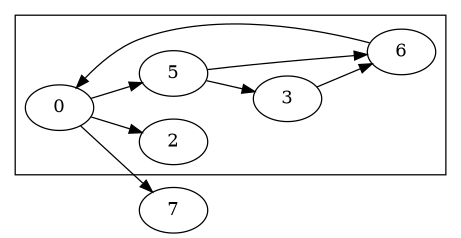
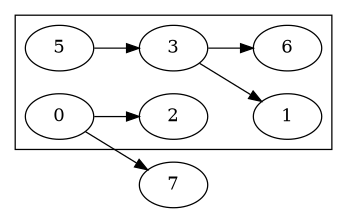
edge "6" -> "0": removed
edge "5" -> "6": removed
edge "0" -> "5": removed
node "1": added
